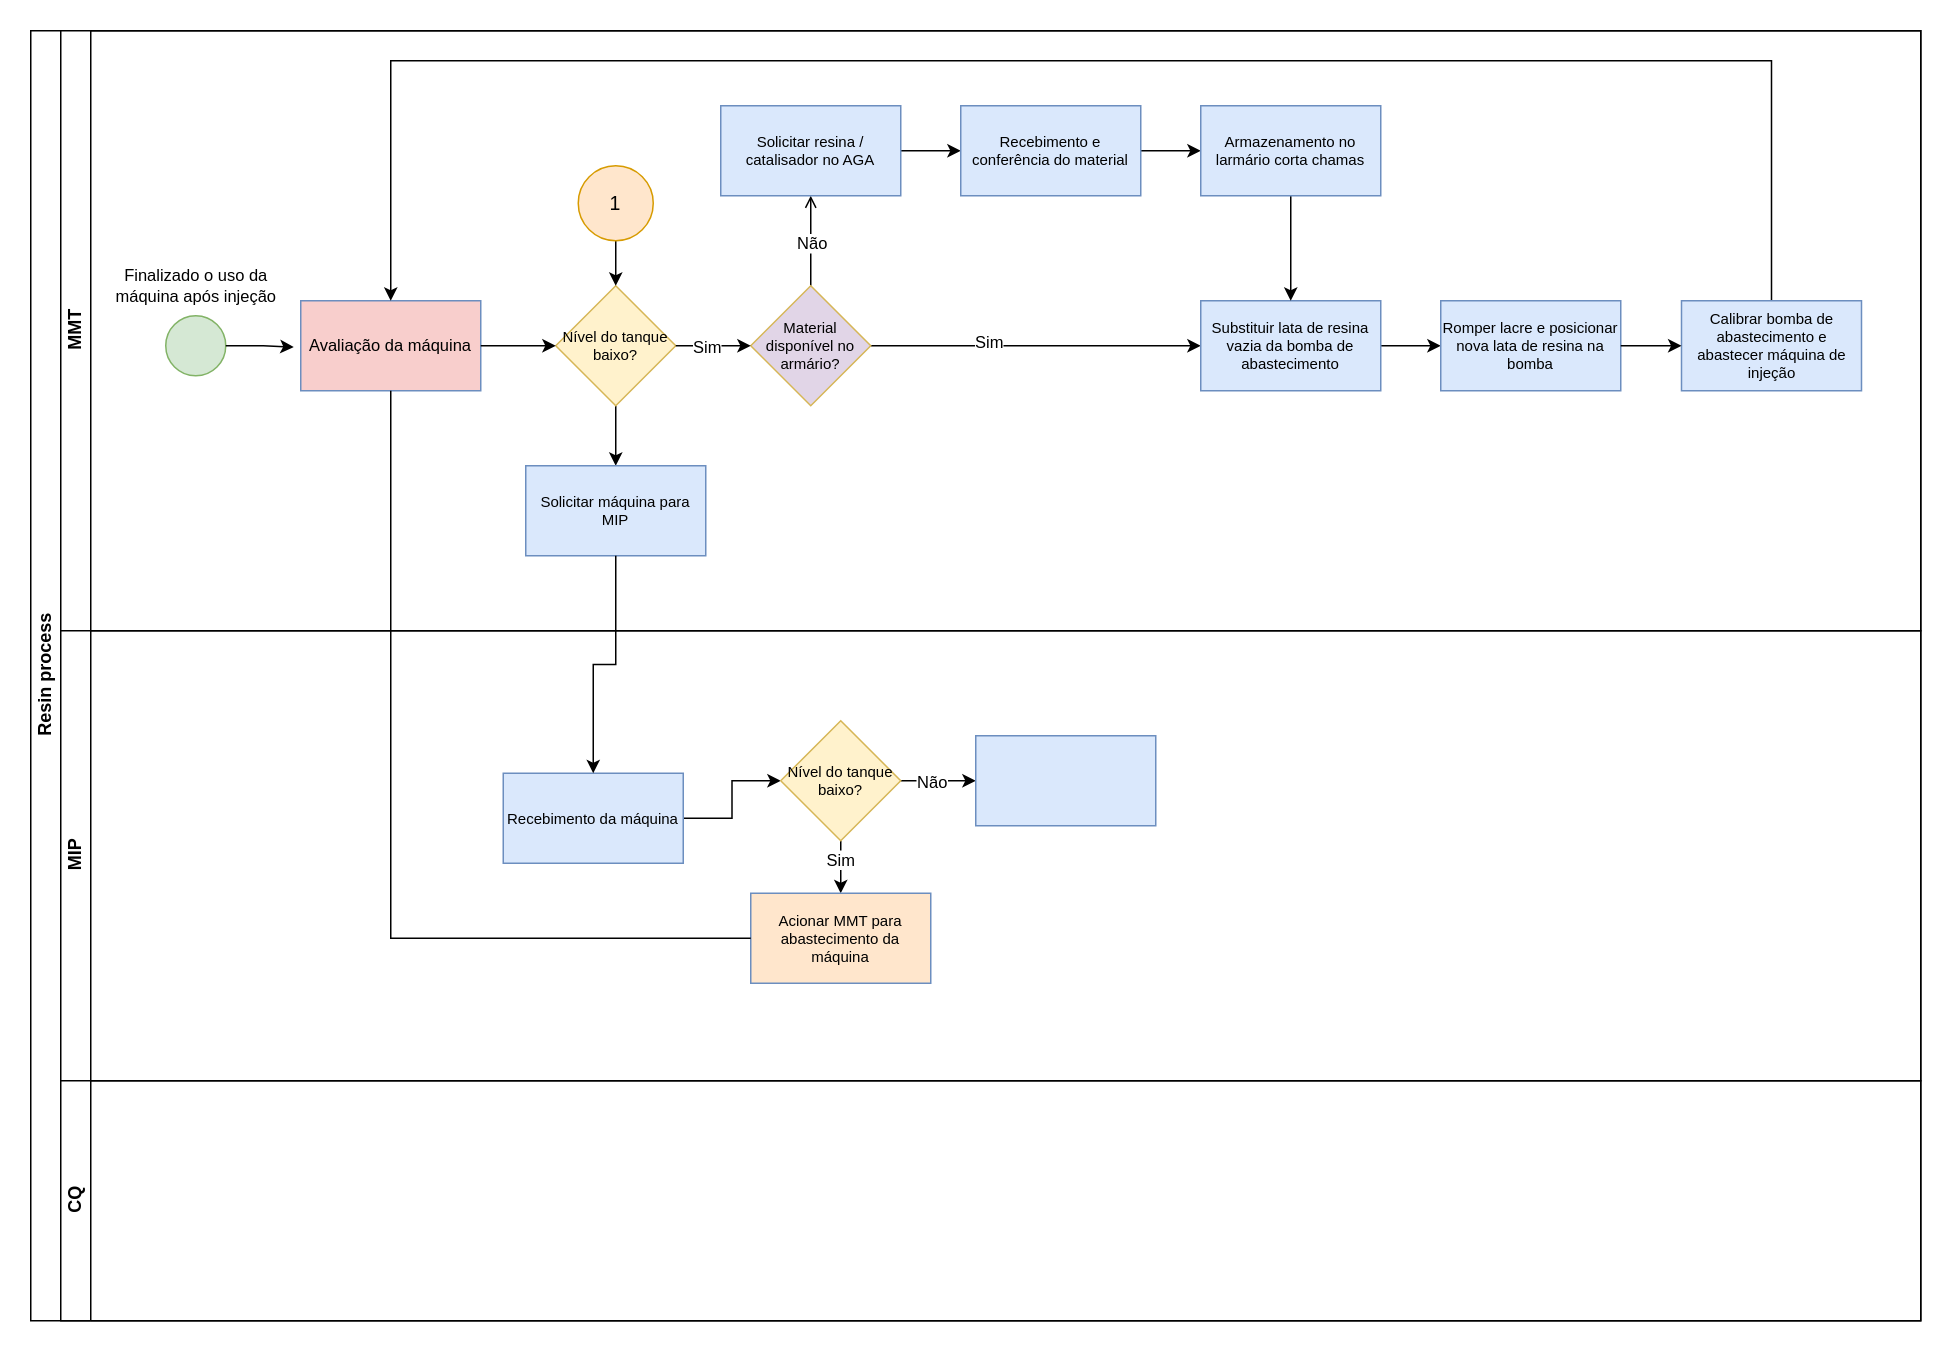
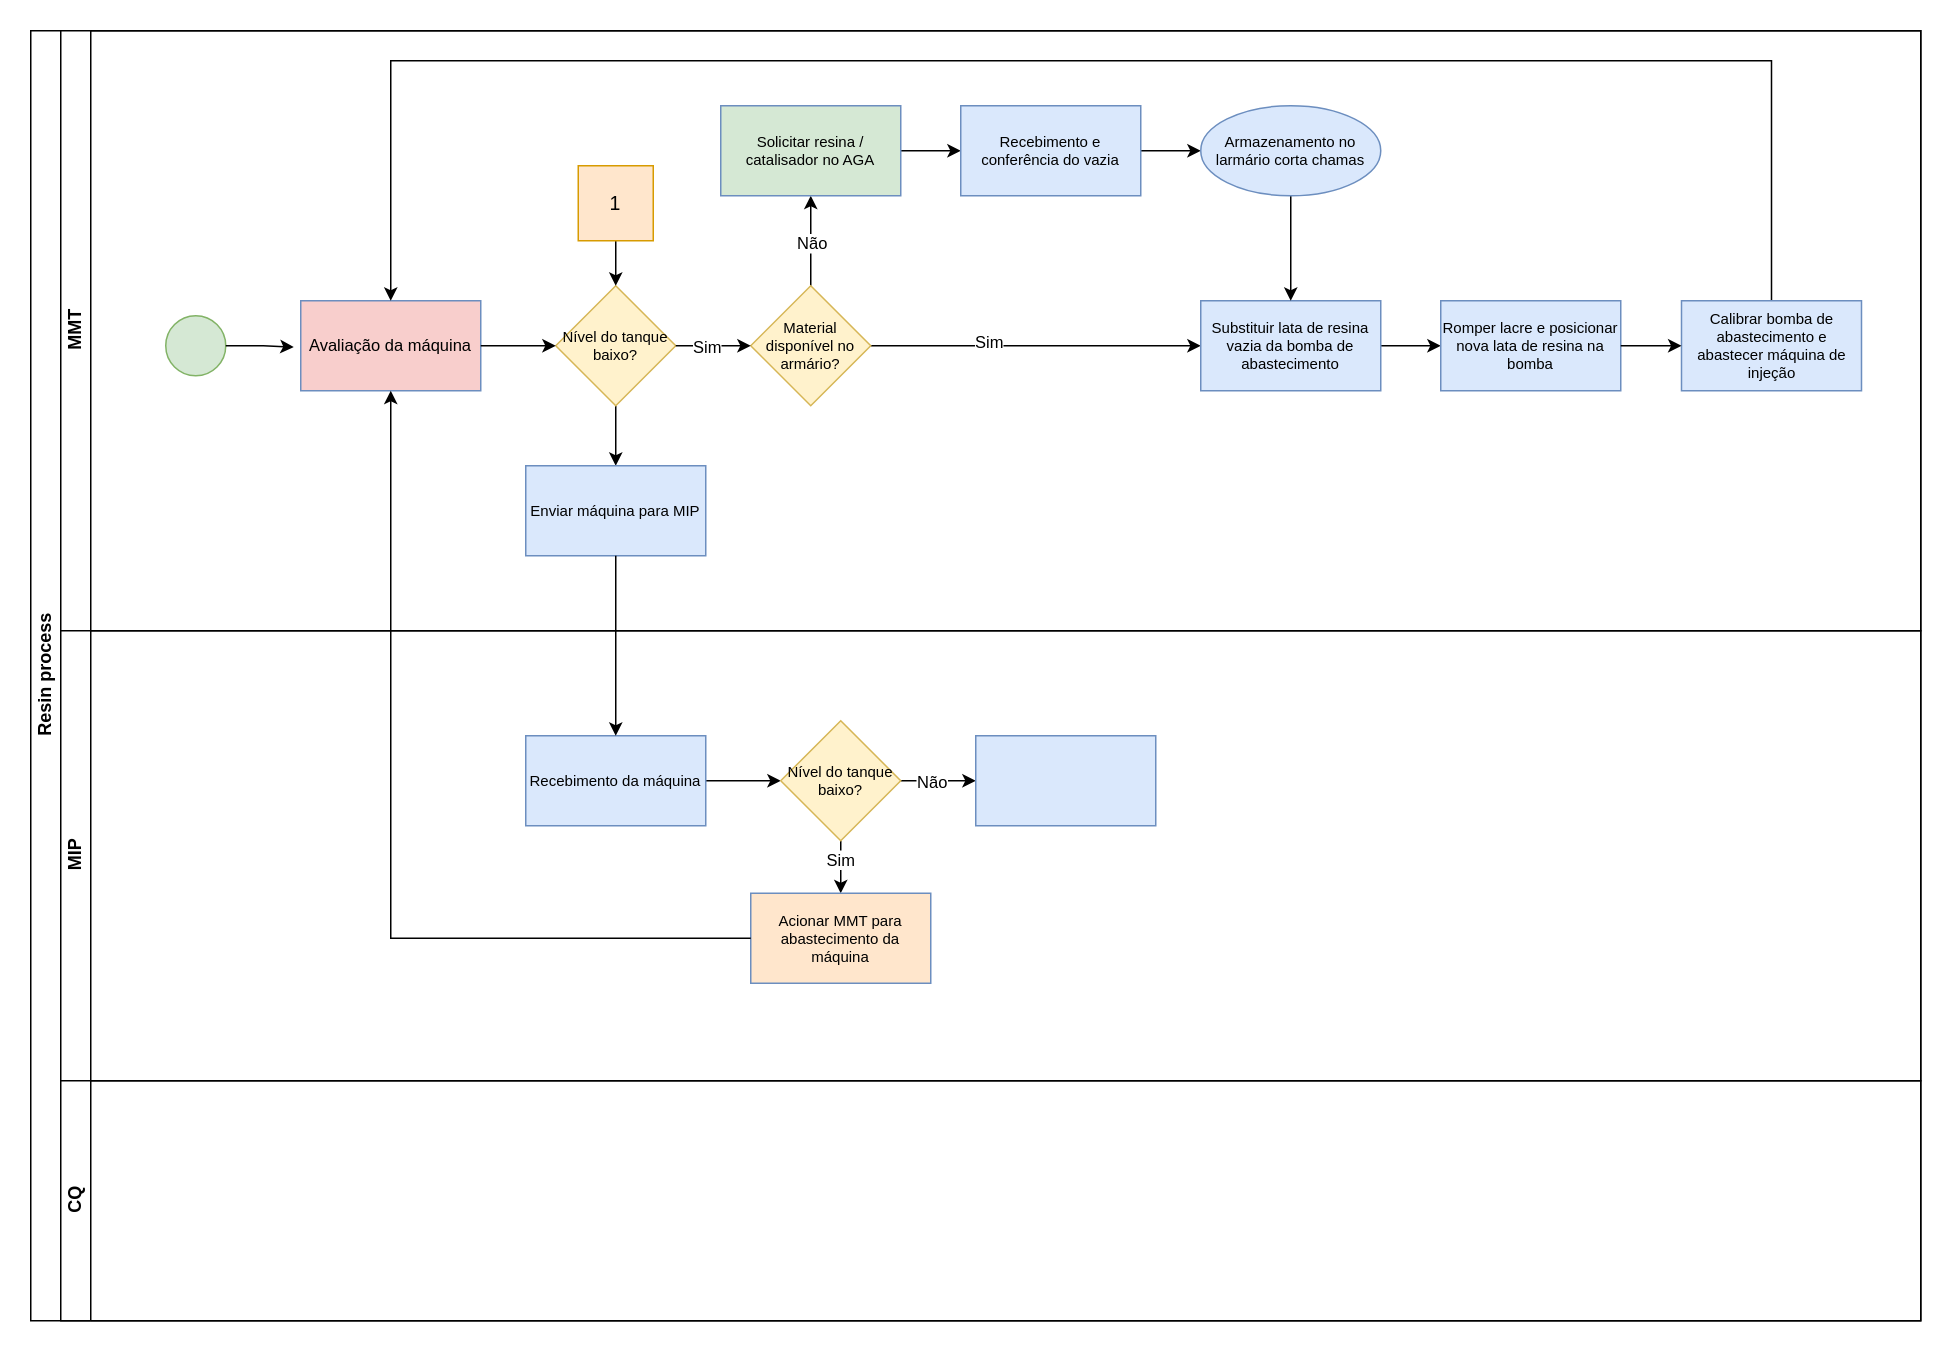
node "Solicitar resina / catalisador no AGA": fillcolor #dae8fc -> #d5e8d4
node "Recebimento e conferência do material": label "Recebimento e conferência do material" -> "Recebimento e conferência do vazia"
node "Armazenamento no larmário corta chamas": shape rectangle -> ellipse
node "1": shape ellipse -> rectangle
edge "Material disponível no armário?" -> "Solicitar resina / catalisador no AGA": arrowhead open -> classic
node "Finalizado o uso da máquina após injeção": removed
node "Material disponível no armário?": fillcolor #e1d5e7 -> #fff2cc
edge "Avaliação da máquina" -- "Acionar MMT para abastecimento da máquina": arrowhead none -> classic
node "Solicitar máquina para MIP": label "Solicitar máquina para MIP" -> "Enviar máquina para MIP"
node "Recebimento da máquina": moved (593, 818) -> (616, 781)
